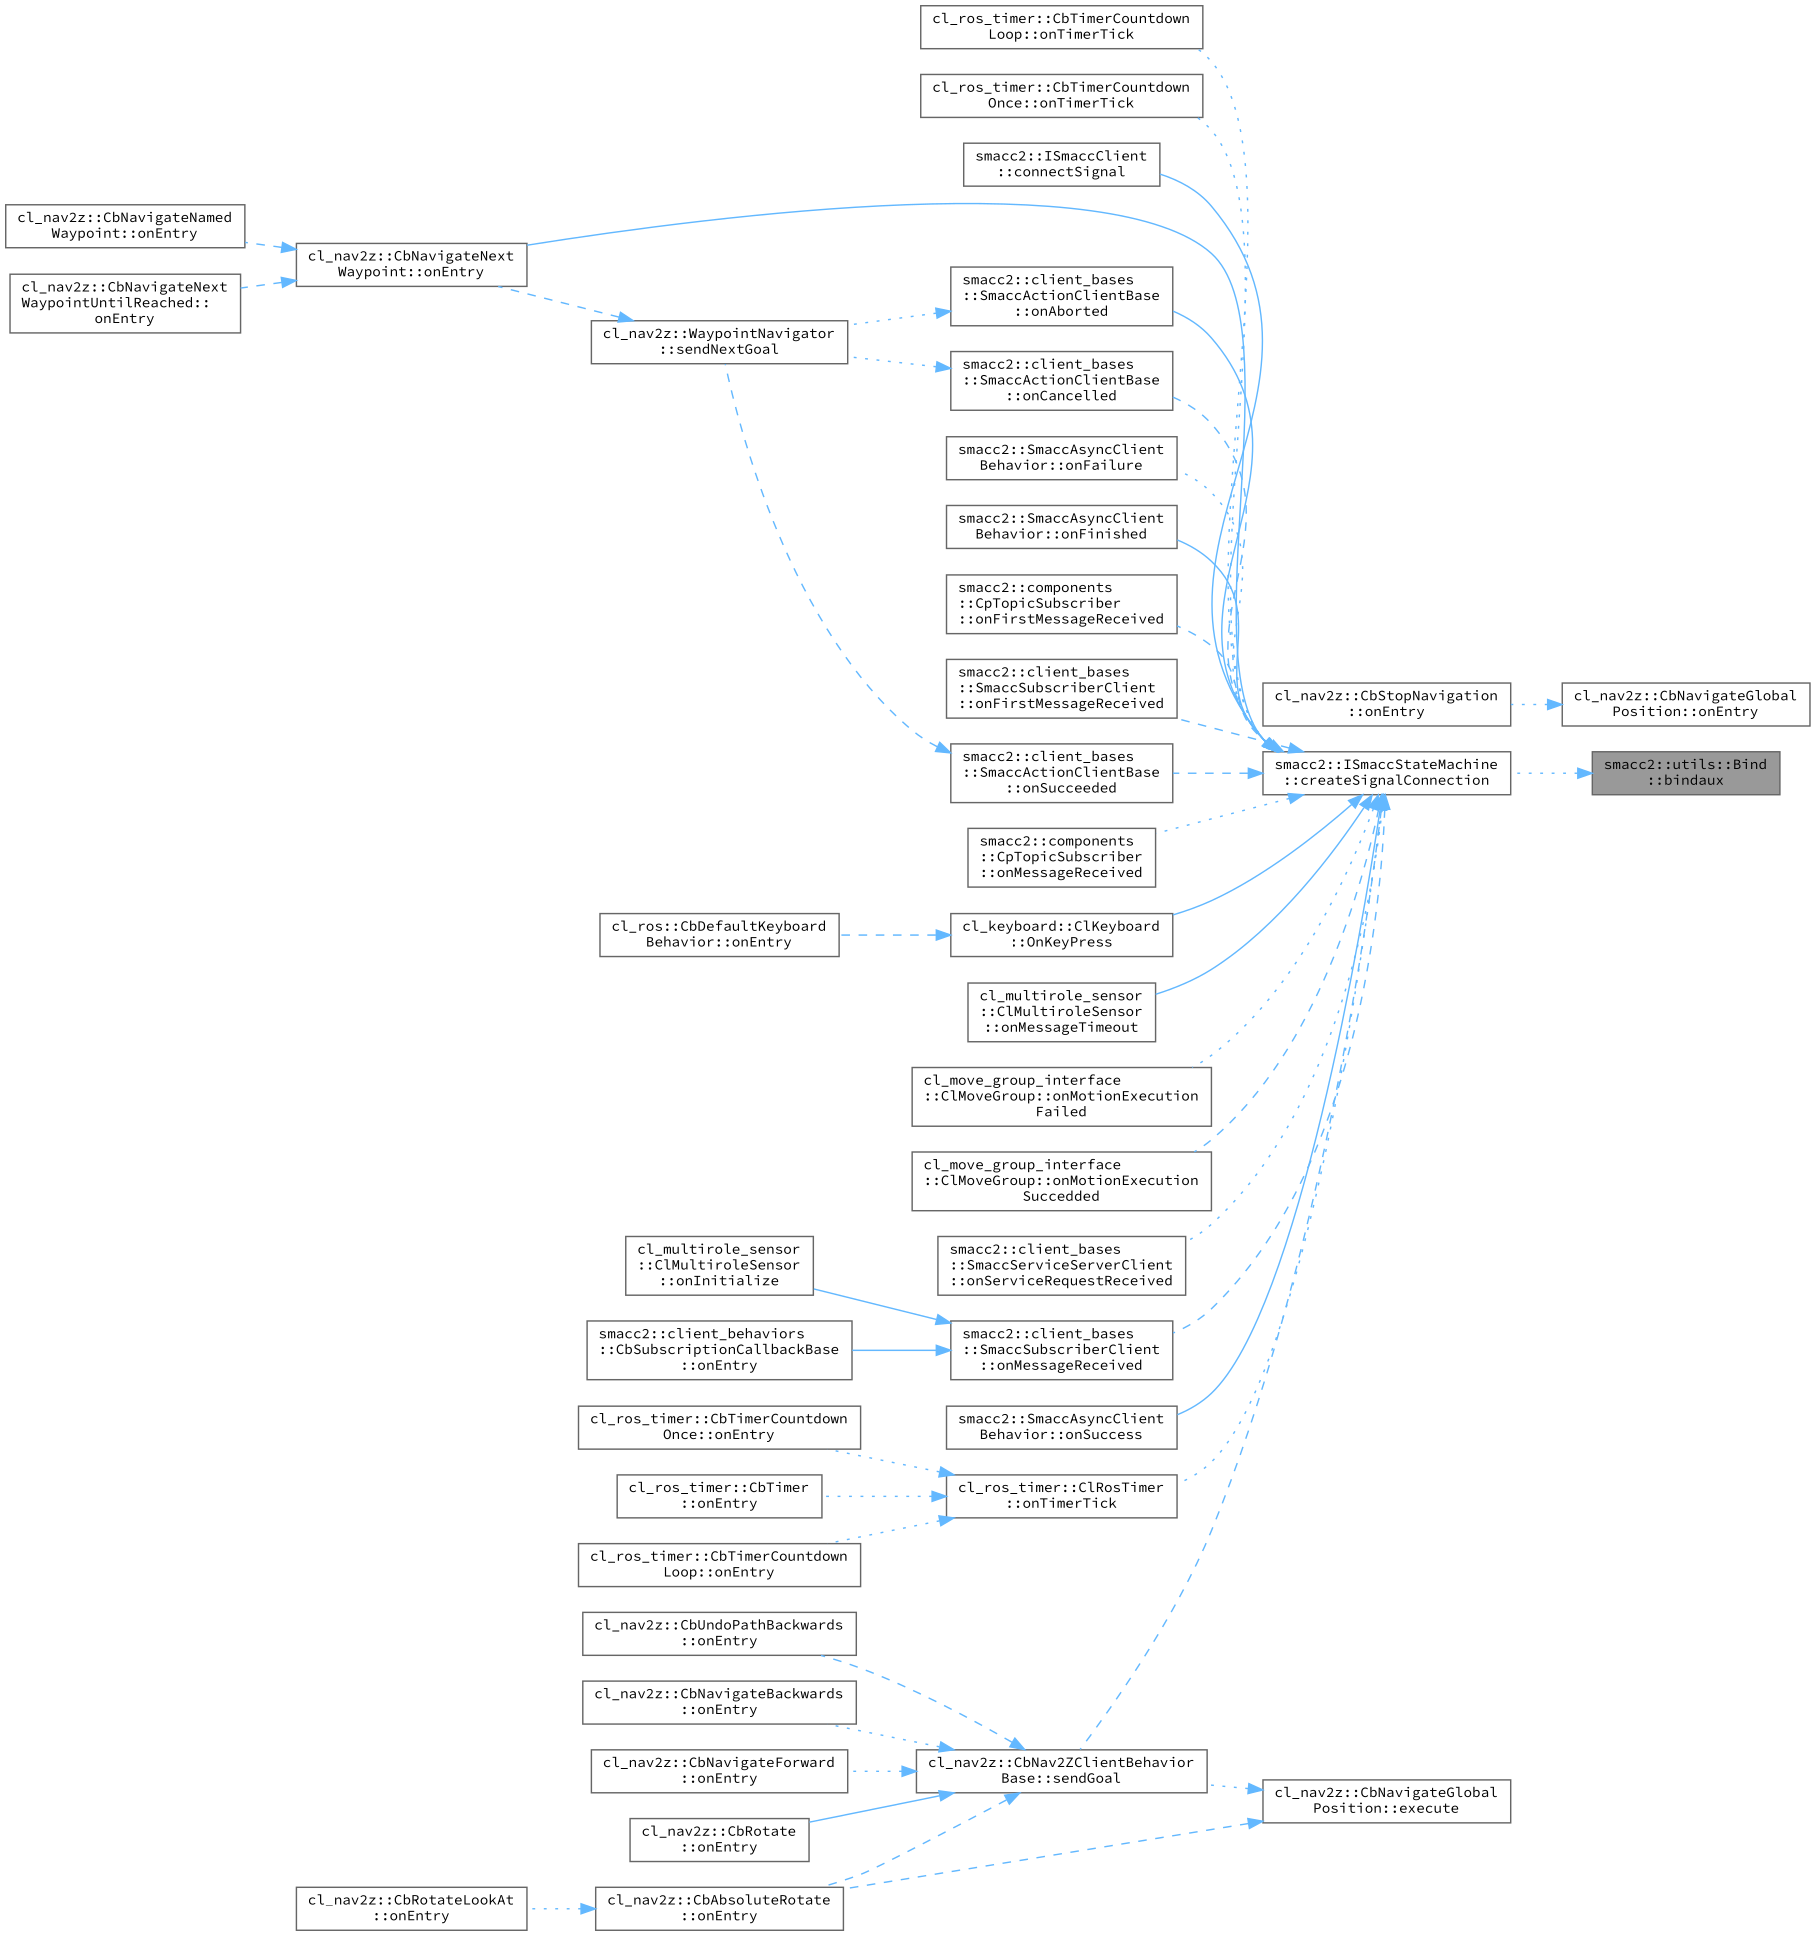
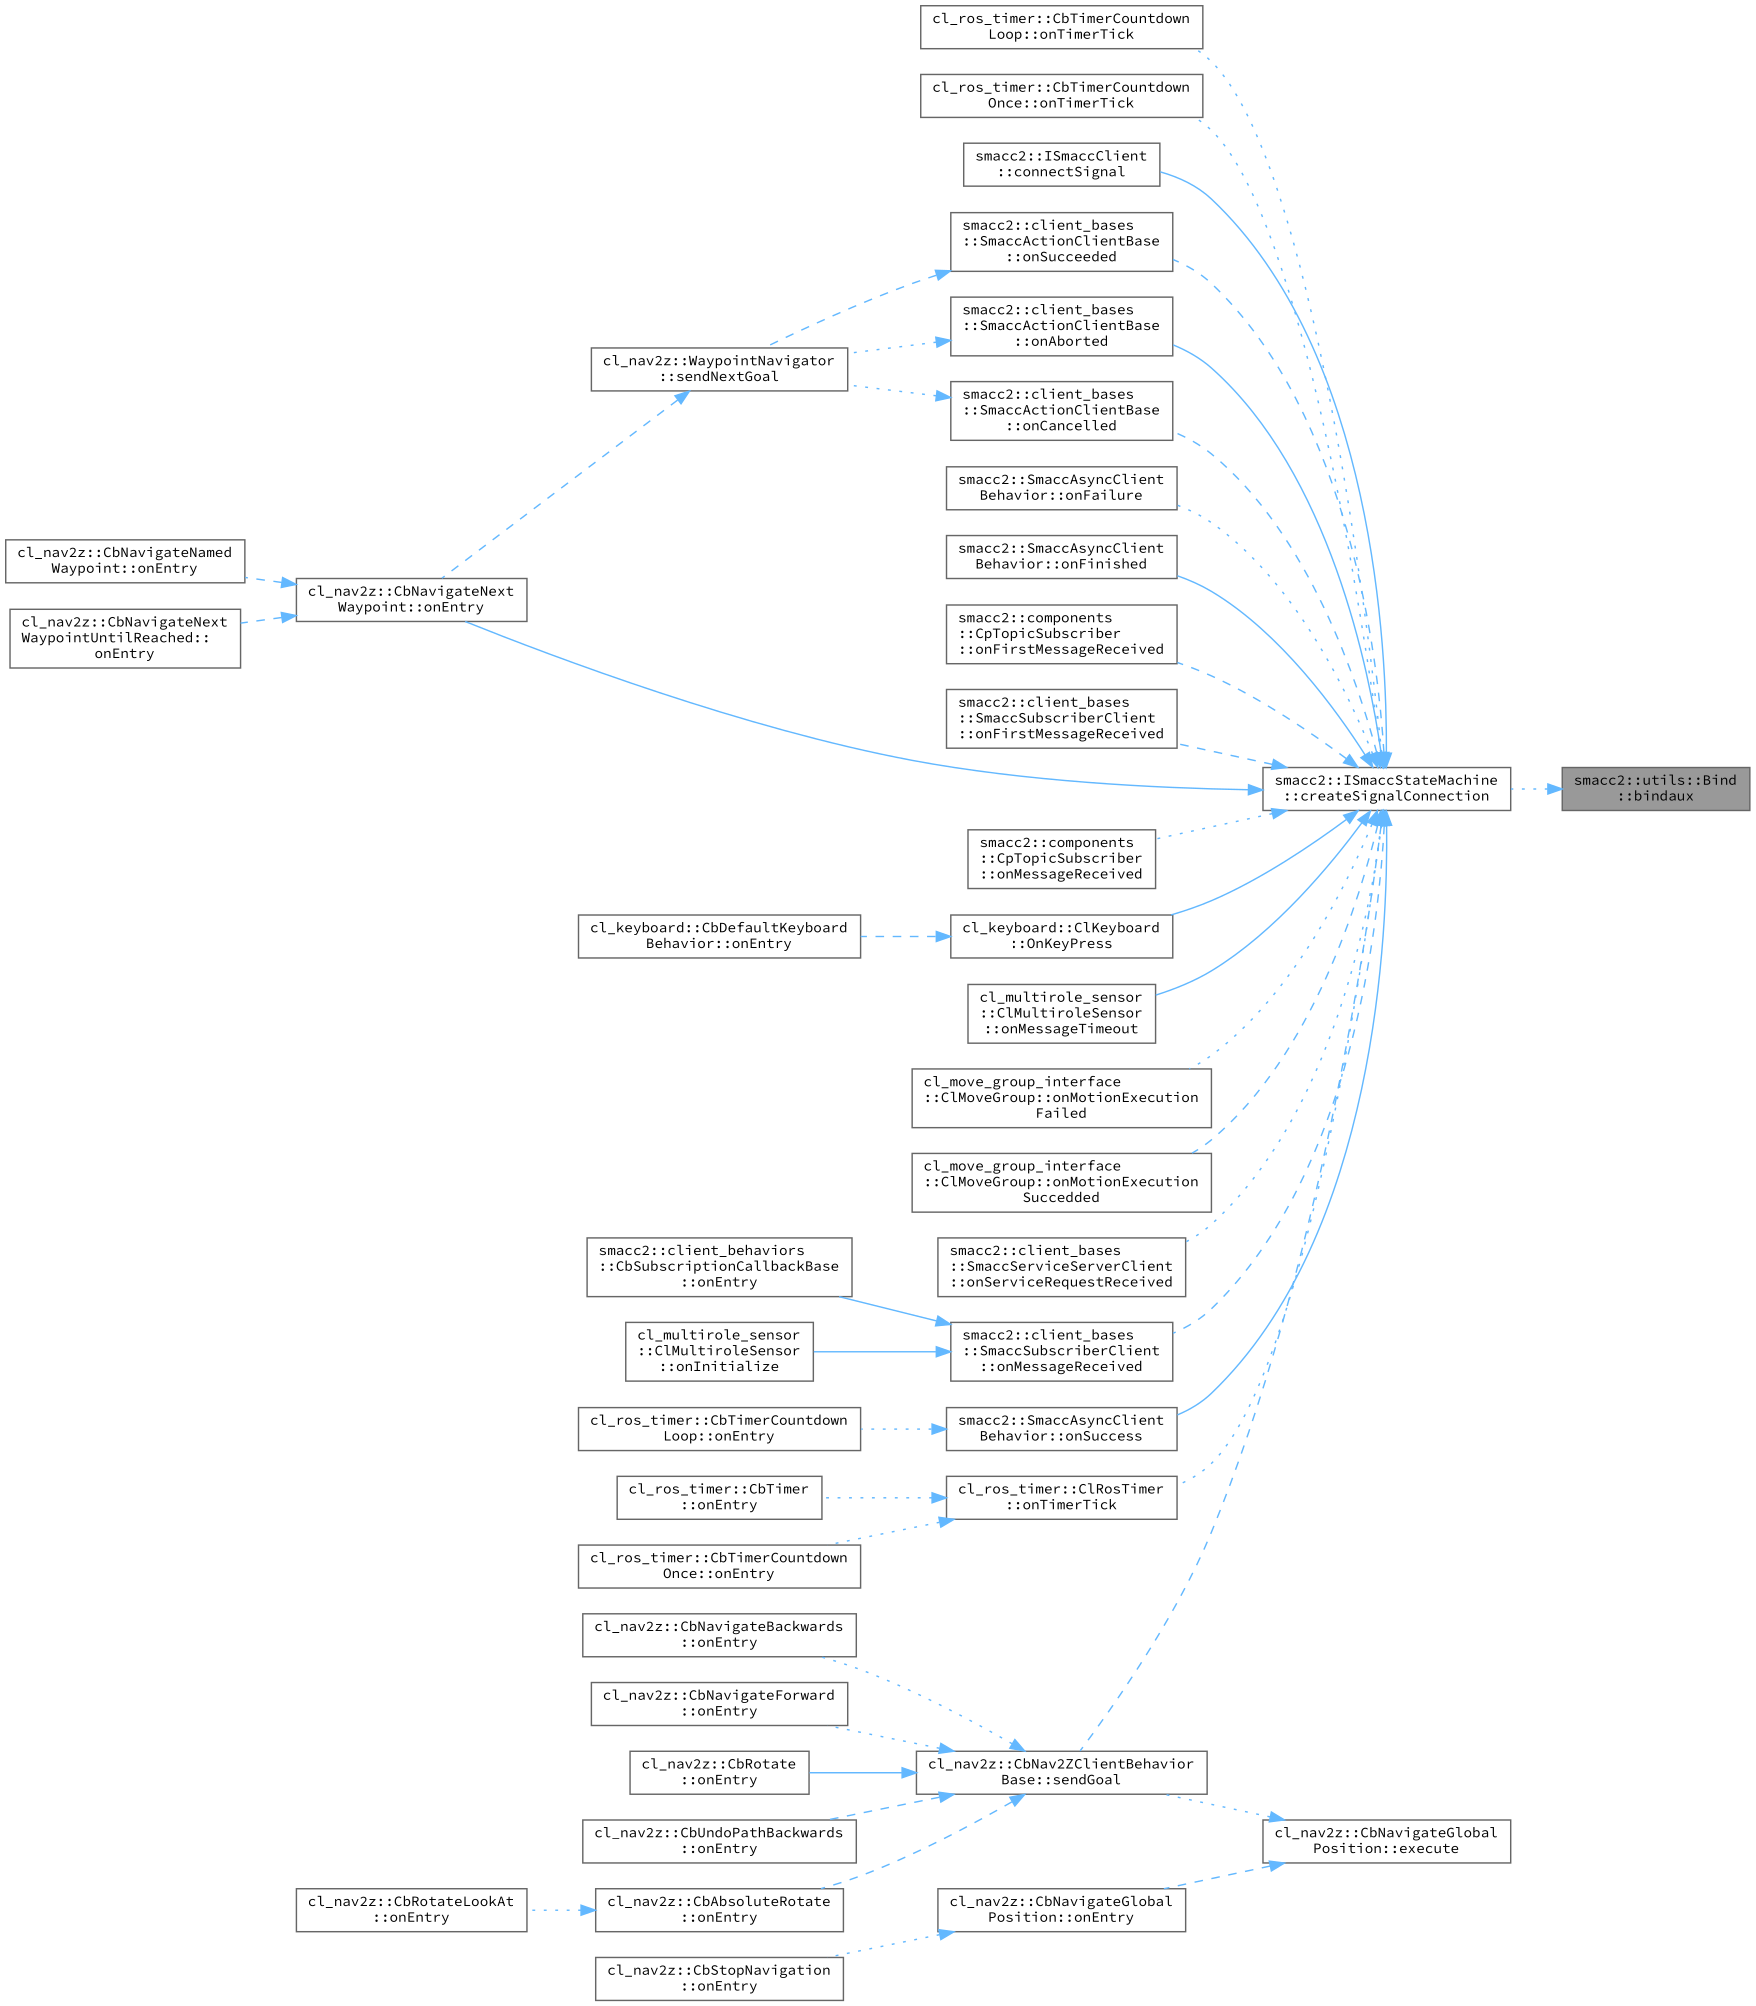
node "cl_ros::CbDefaultKeyboard Behavior::onEntry": label "cl_ros::CbDefaultKeyboard Behavior::onEntry" -> "cl_keyboard::CbDefaultKeyboard Behavior::onEntry"
edge "cl_ros_timer::CbTimerCountdown Loop::onEntry" -> "cl_ros_timer::ClRosTimer ::onTimerTick": now "cl_ros_timer::CbTimerCountdown Loop::onEntry" -> "smacc2::SmaccAsyncClient Behavior::onSuccess"
edge "cl_nav2z::CbAbsoluteRotate ::onEntry" -> "cl_nav2z::CbNavigateGlobal Position::execute": now "cl_nav2z::CbNavigateGlobal Position::onEntry" -> "cl_nav2z::CbNavigateGlobal Position::execute"
